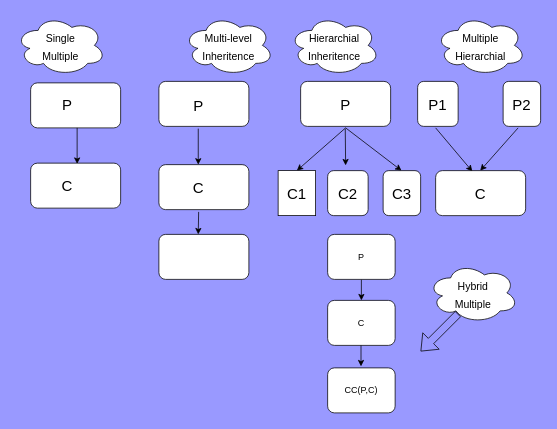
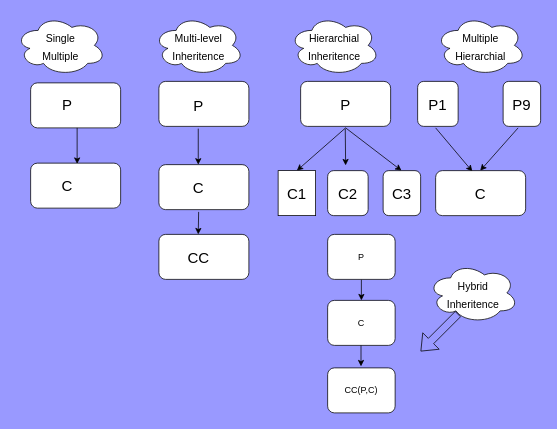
node "Multi-level Inheritence": moved (228, 45) -> (198, 45)
node "P2": label "P2" -> "P9"
node "CC": added
node "Hybrid Multiple": label "Hybrid Multiple" -> "Hybrid Inheritence"
